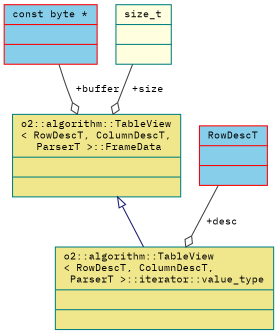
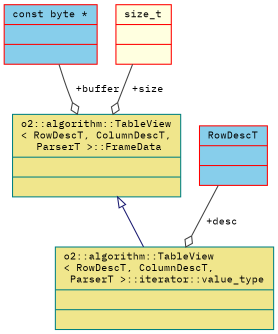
node "size_t": color teal -> red
